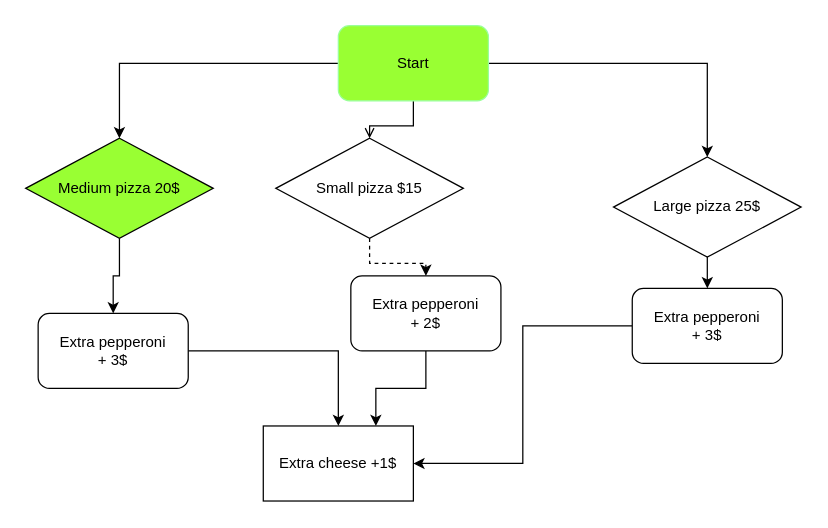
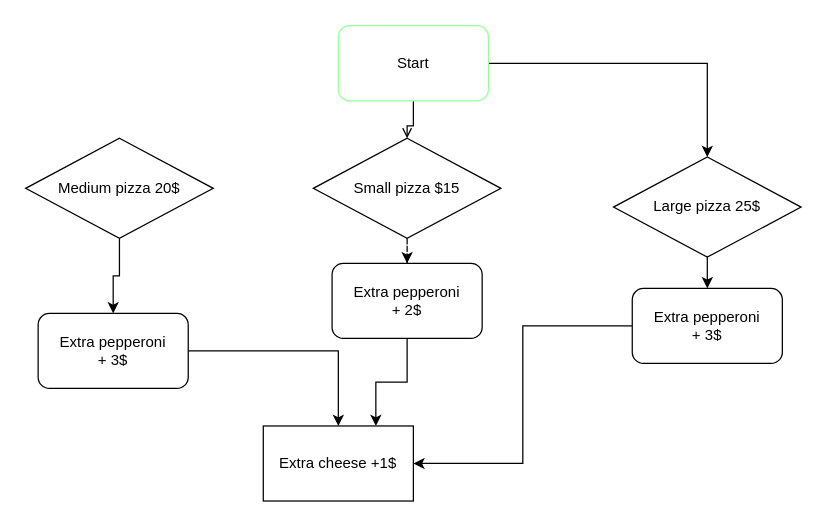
edge "Start" -> "Medium pizza 20$": removed
node "Start": fillcolor #99ff33 -> #ffffff
node "Medium pizza 20$": fillcolor #99ff33 -> #ffffff
node "Small pizza $15": moved (369, 188) -> (407, 188)
node "Extra pepperoni + 2$": moved (426, 313) -> (407, 301)
